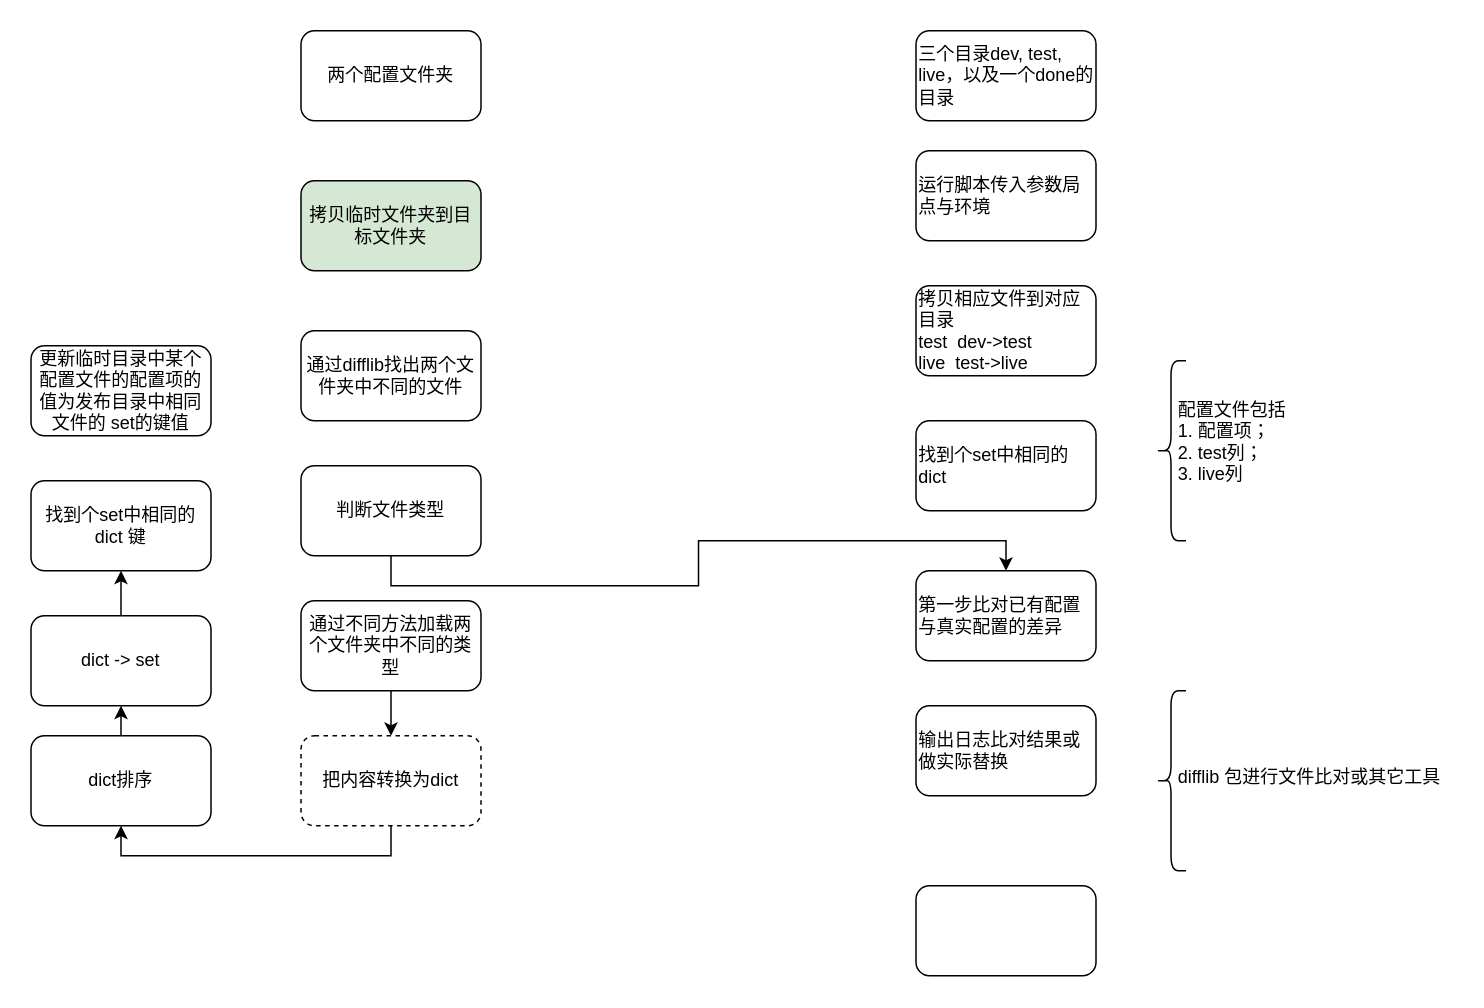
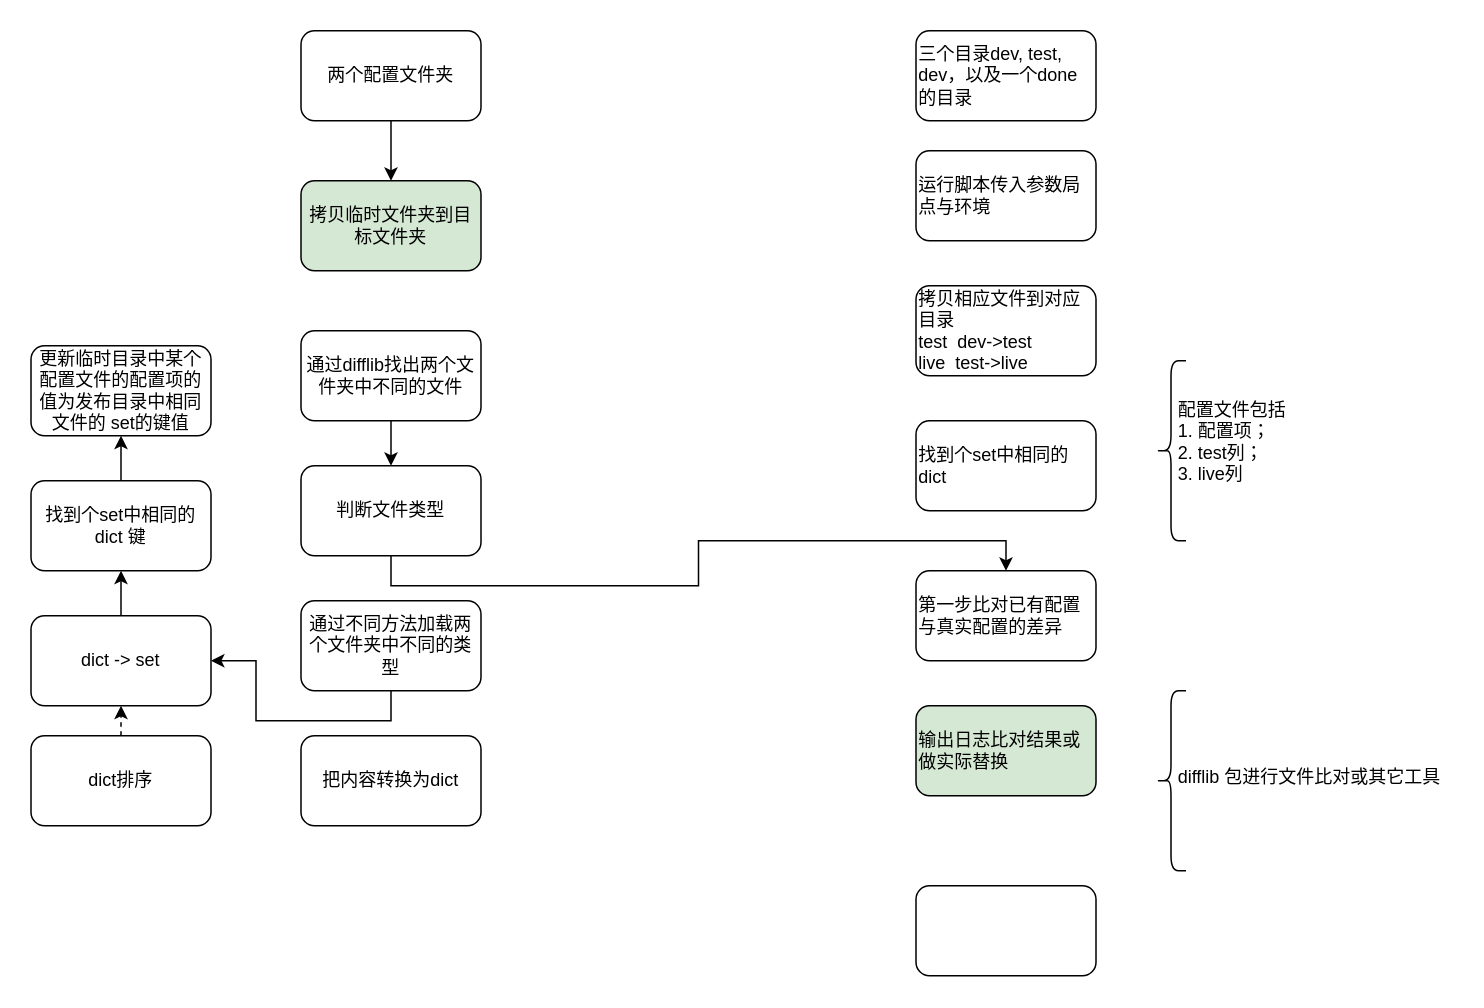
node "三个目录dev, test, live，以及一个done的目录": label "三个目录dev, test, live，以及一个done的目录" -> "三个目录dev, test, dev，以及一个done的目录"
edge "两个配置文件夹" -> "拷贝临时文件夹到目标文件夹": added
edge "通过difflib找出两个文件夹中不同的文件" -> "判断文件类型": added
edge "找到个set中相同的dict 键" -> "更新临时目录中某个配置文件的配置项的值为发布目录中相同文件的 set的键值": added
edge "通过不同方法加载两个文件夹中不同的类型" -> "把内容转换为dict": now "通过不同方法加载两个文件夹中不同的类型" -> "dict -> set"
edge "dict排序" -> "dict -> set": style solid -> dashed
node "输出日志比对结果或做实际替换": fillcolor #ffffff -> #d5e8d4
node "把内容转换为dict": style dashed -> solid
edge "把内容转换为dict" -> "dict排序": removed
